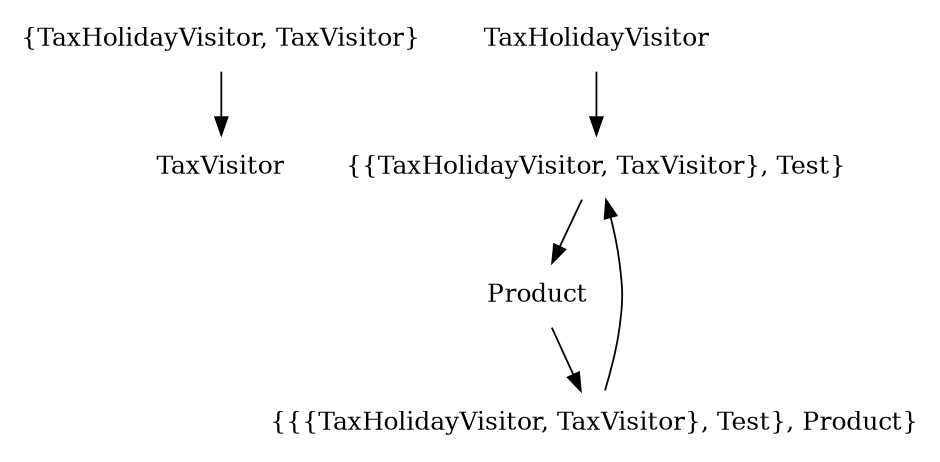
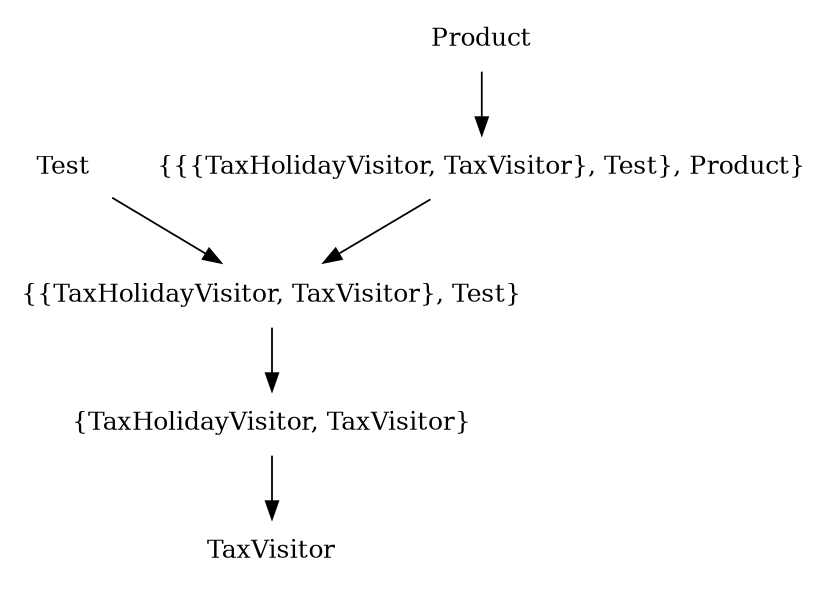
node "TaxHolidayVisitor": label "TaxHolidayVisitor" -> "Test"
edge "{{TaxHolidayVisitor, TaxVisitor}, Test}" -> "Product": now "{{TaxHolidayVisitor, TaxVisitor}, Test}" -> "{TaxHolidayVisitor, TaxVisitor}"
